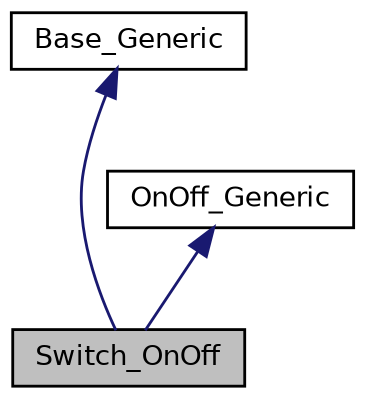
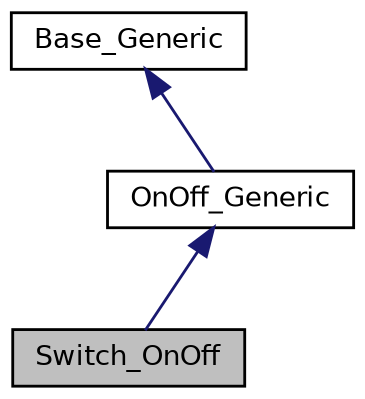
edge "Switch_OnOff" -> "Base_Generic": now "OnOff_Generic" -> "Base_Generic"
